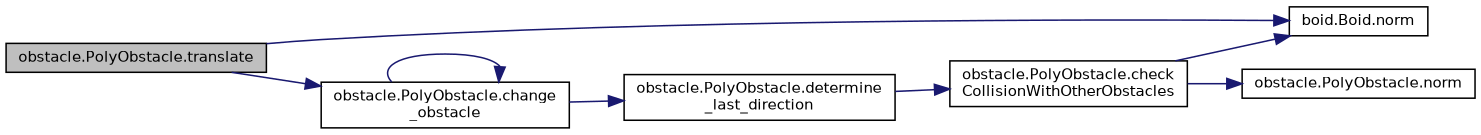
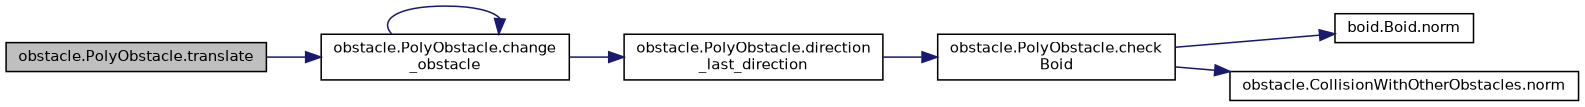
edge "obstacle.PolyObstacle.translate" -> "boid.Boid.norm": removed
node "obstacle.PolyObstacle.check CollisionWithOtherObstacles": label "obstacle.PolyObstacle.check CollisionWithOtherObstacles" -> "obstacle.PolyObstacle.check Boid"
node "obstacle.PolyObstacle.norm": label "obstacle.PolyObstacle.norm" -> "obstacle.CollisionWithOtherObstacles.norm"
node "obstacle.PolyObstacle.determine _last_direction": label "obstacle.PolyObstacle.determine _last_direction" -> "obstacle.PolyObstacle.direction _last_direction"
